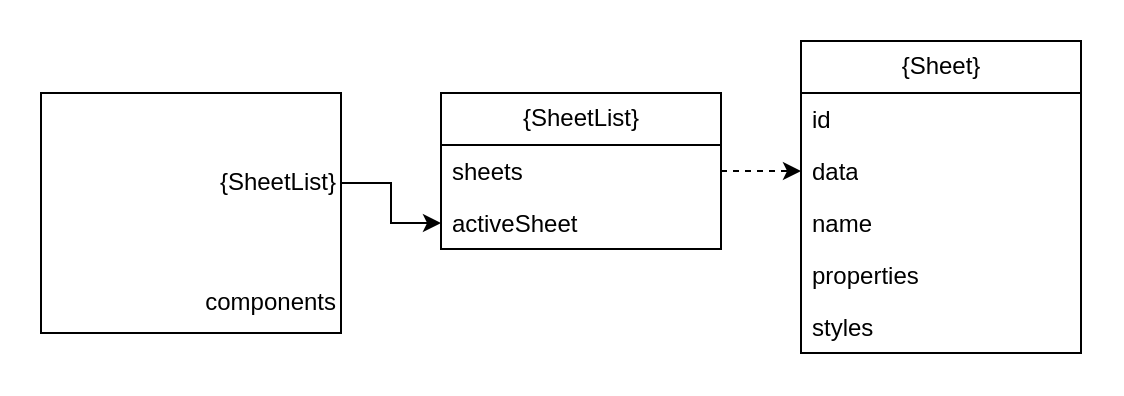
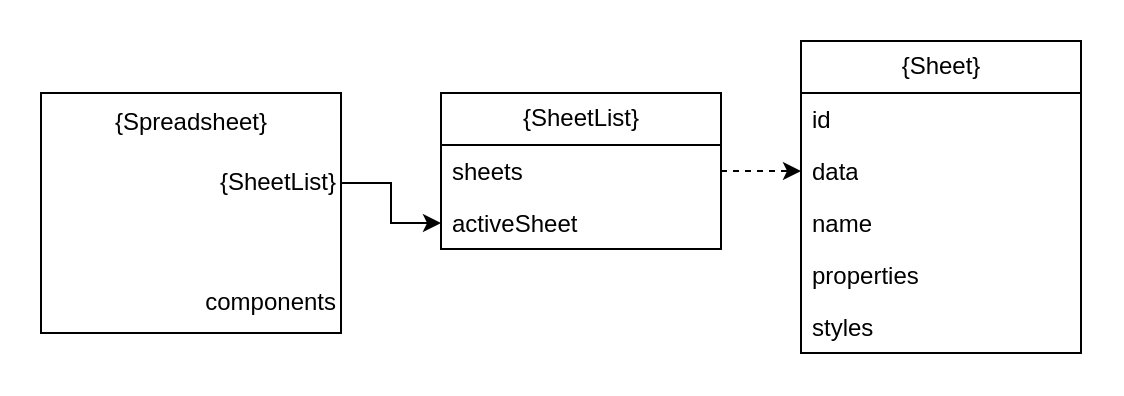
node "{Spreadsheet}": added
